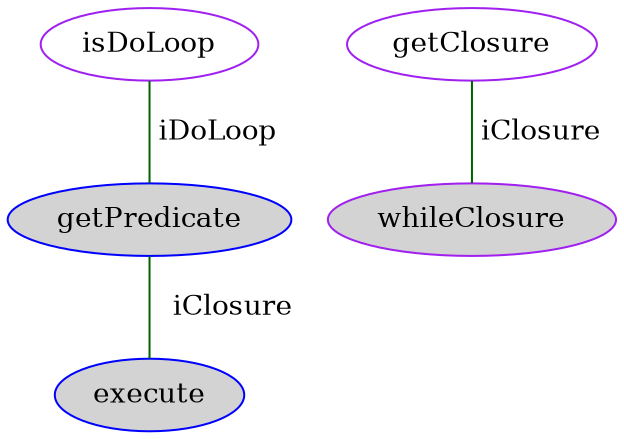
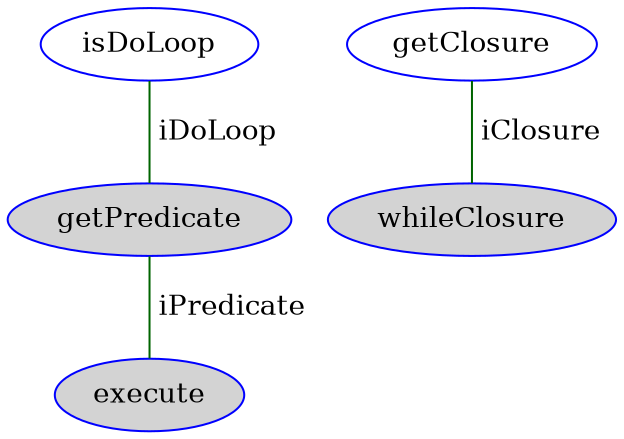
node "isDoLoop": color purple -> blue
node "getClosure": color purple -> blue
node "whileClosure": color purple -> blue
edge "getPredicate" -- "execute": label " iClosure" -> " iPredicate"
